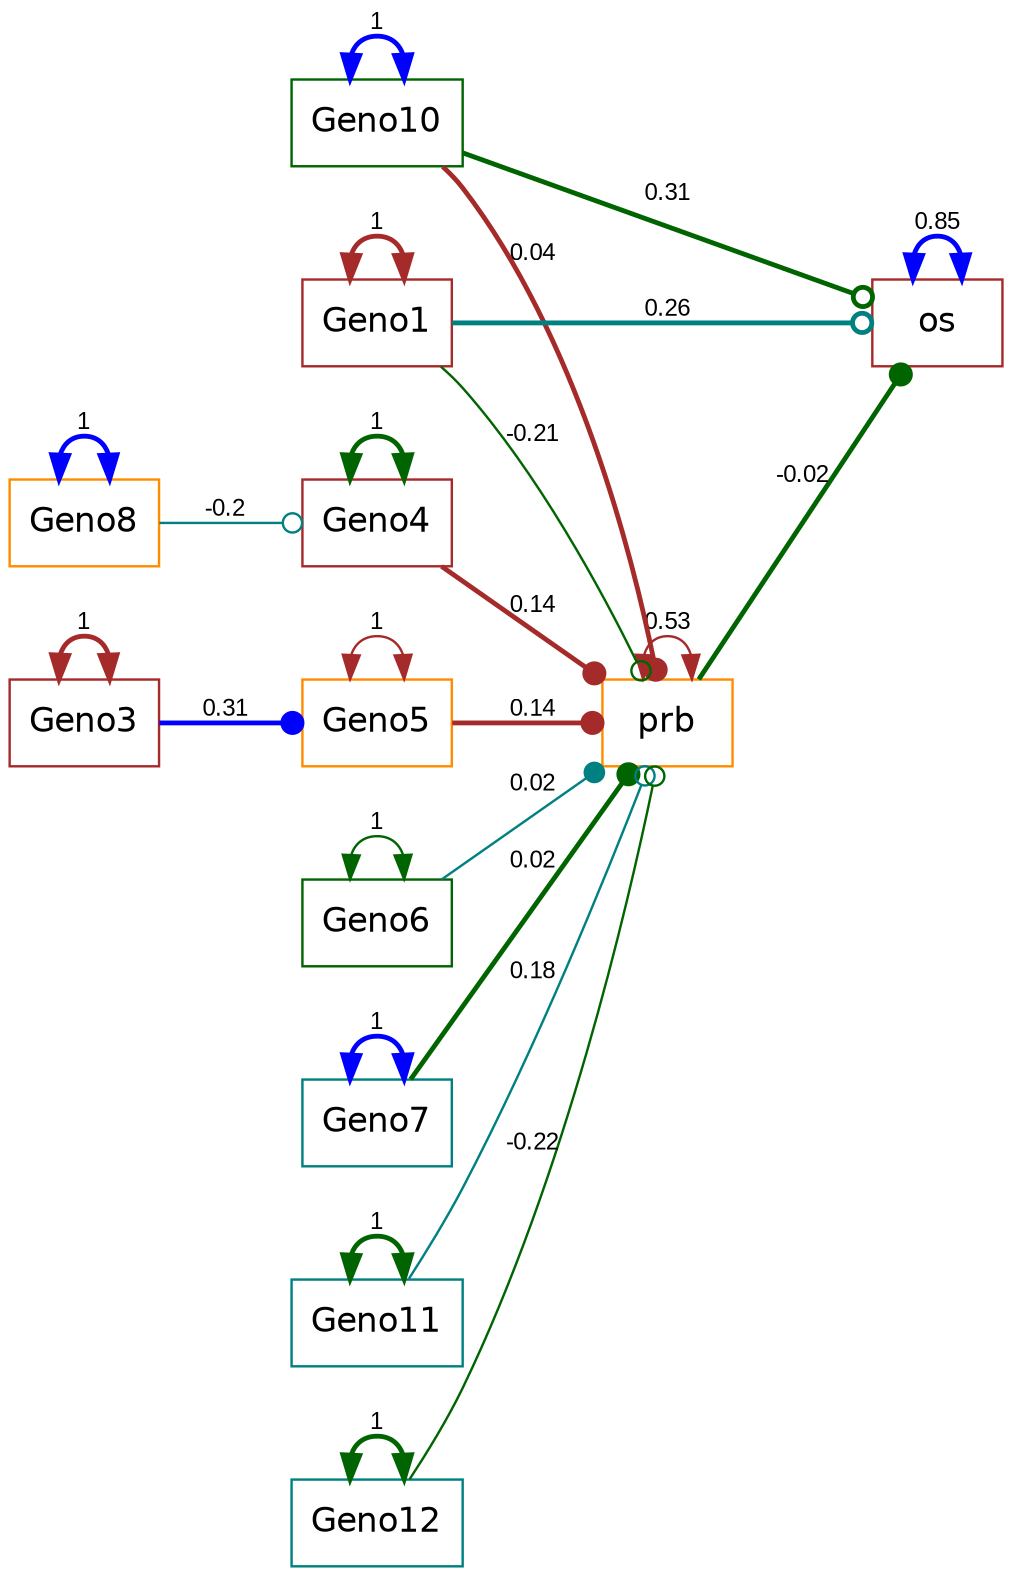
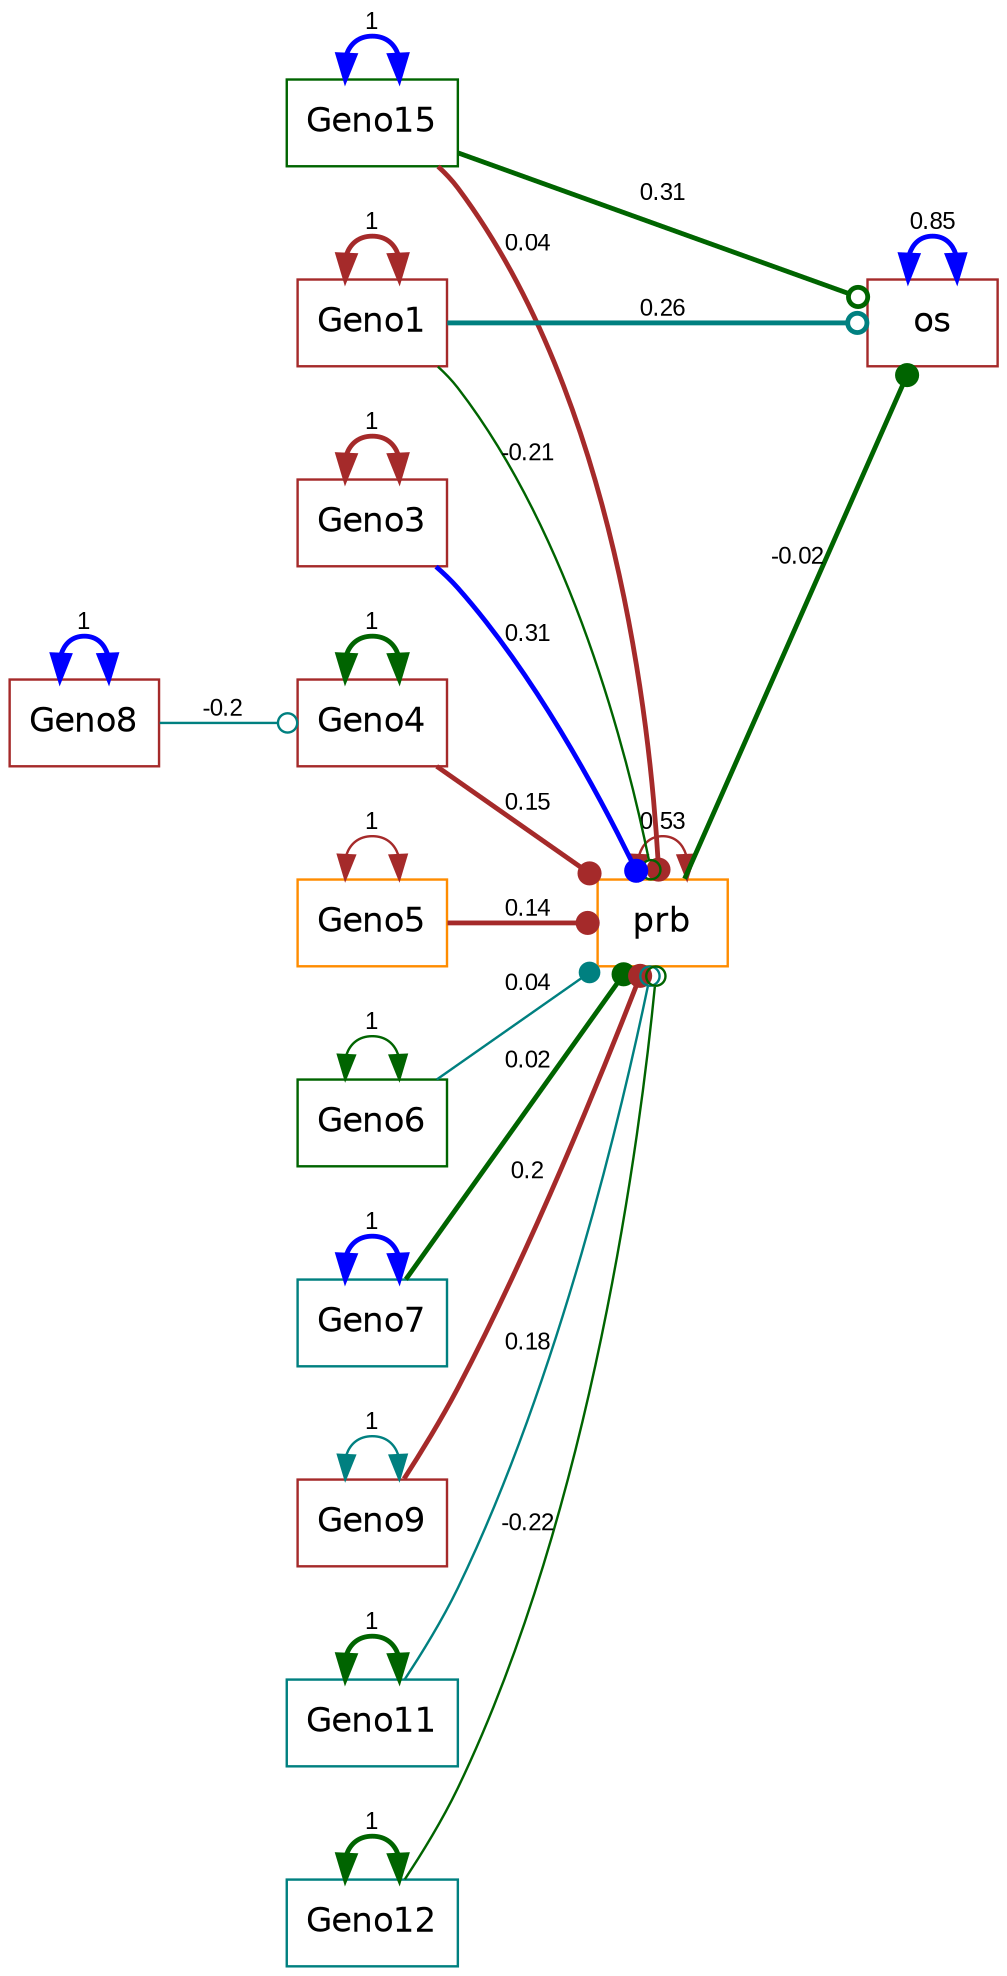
node "Geno10": label "Geno10" -> "Geno15"
node "Geno8": color darkorange -> brown
edge "Geno4" -> "prb": label "0.14" -> "0.15"
edge "Geno3" -> "Geno5": now "Geno3" -> "prb"
edge "Geno6" -> "prb": label "0.02" -> "0.04"
node "Geno9": added
